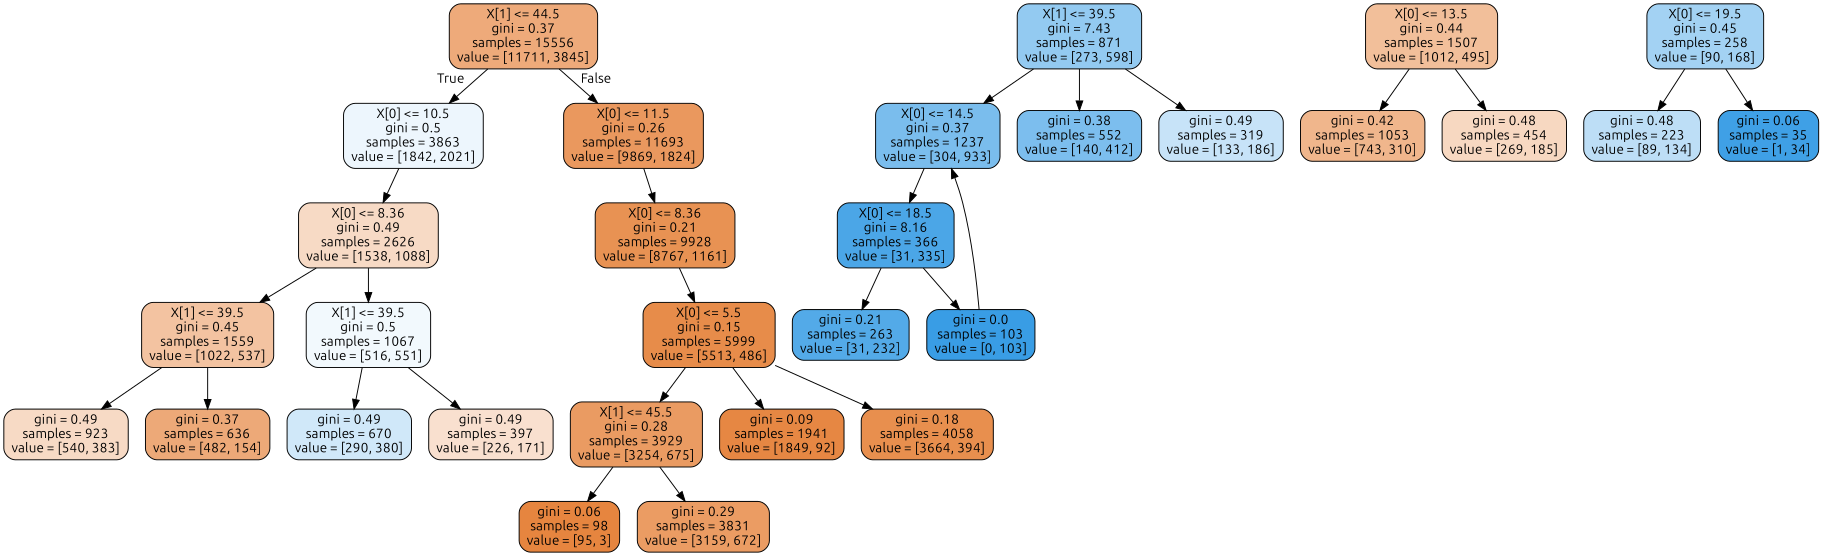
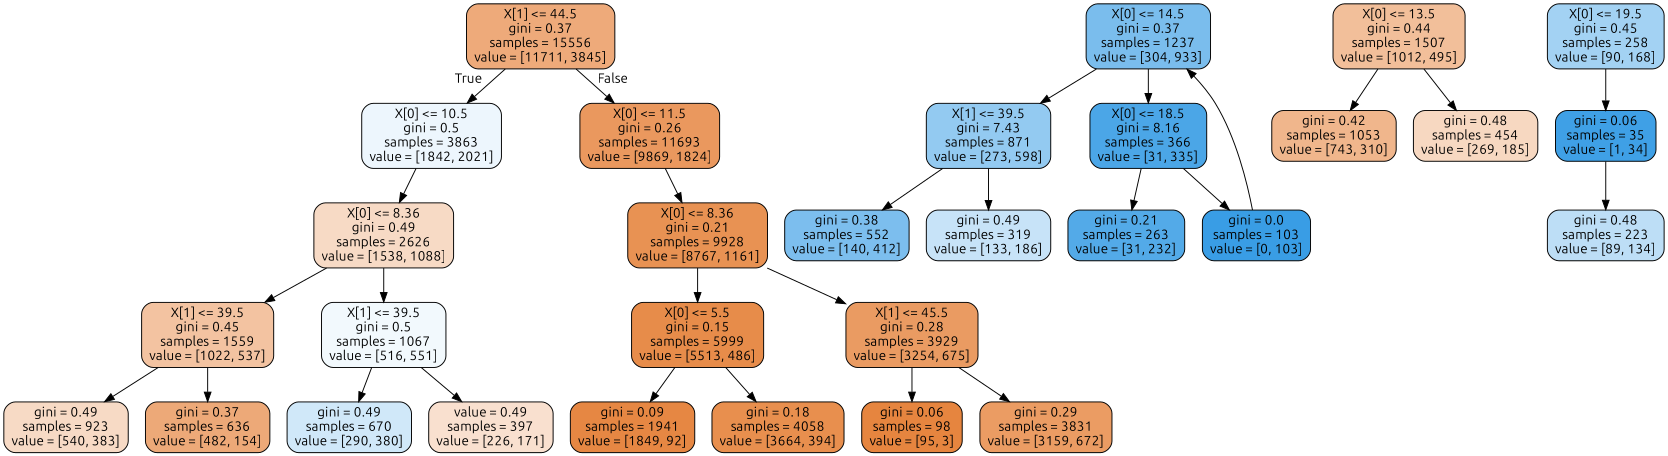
edge "X[1] <= 39.5 gini = 7.43 samples = 871 value = [273, 598]" -> "X[0] <= 14.5 gini = 0.37 samples = 1237 value = [304, 933]": reversed
edge "X[0] <= 19.5 gini = 0.45 samples = 258 value = [90, 168]" -> "gini = 0.48 samples = 223 value = [89, 134]": now "gini = 0.06 samples = 35 value = [1, 34]" -> "gini = 0.48 samples = 223 value = [89, 134]"
edge "X[0] <= 5.5 gini = 0.15 samples = 5999 value = [5513, 486]" -> "X[1] <= 45.5 gini = 0.28 samples = 3929 value = [3254, 675]": now "X[0] <= 8.36 gini = 0.21 samples = 9928 value = [8767, 1161]" -> "X[1] <= 45.5 gini = 0.28 samples = 3929 value = [3254, 675]"
node "gini = 0.49 samples = 397 value = [226, 171]": label "gini = 0.49 samples = 397 value = [226, 171]" -> "value = 0.49 samples = 397 value = [226, 171]"
